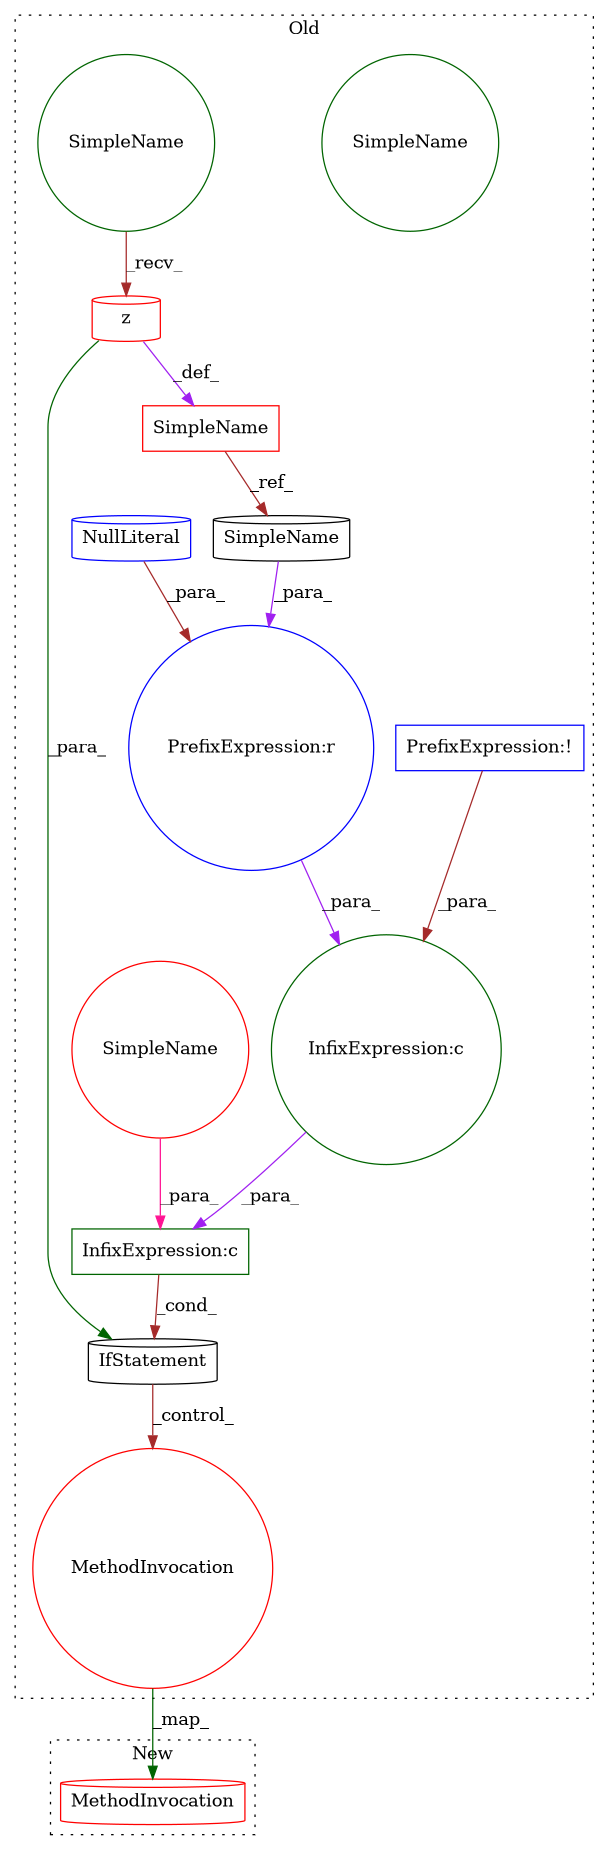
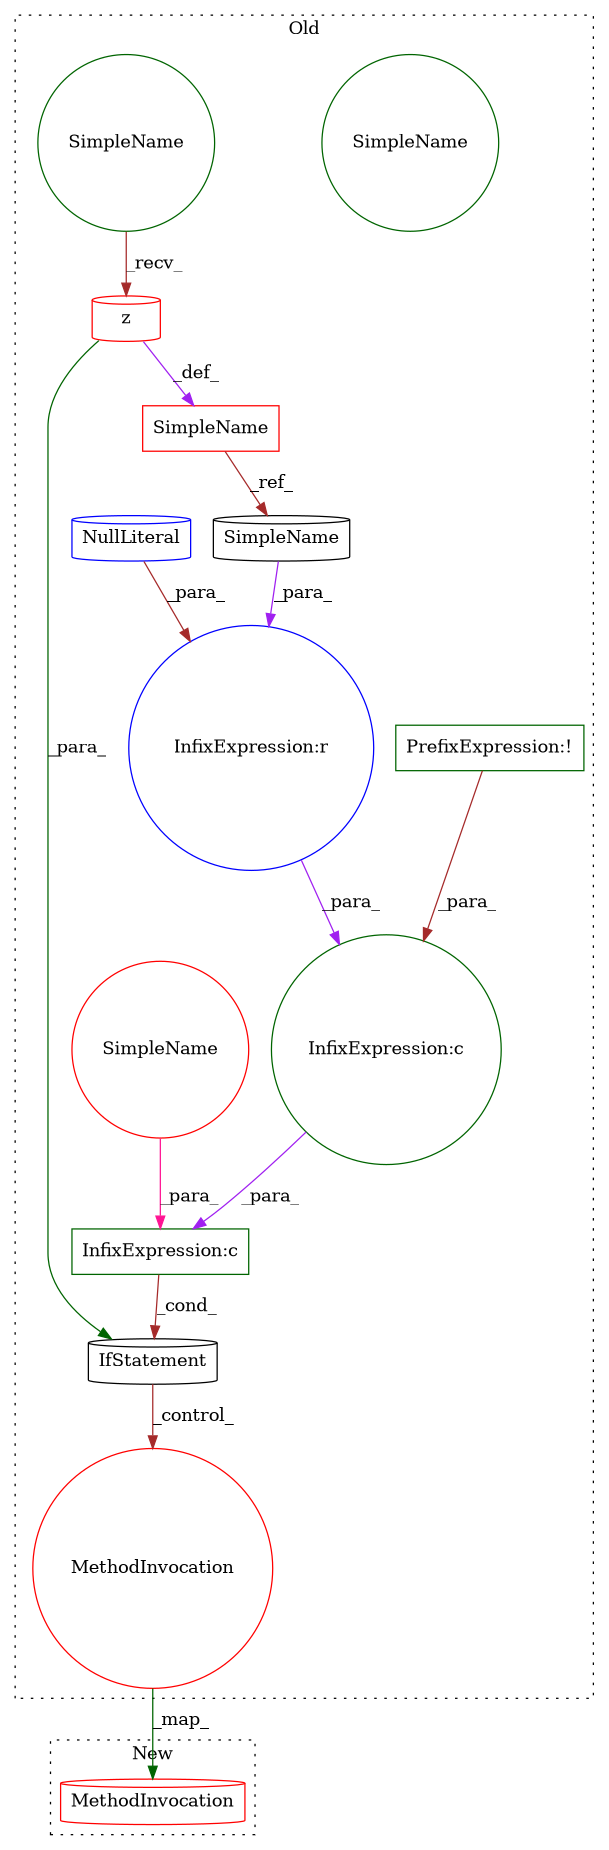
node "PrefixExpression:r": label "PrefixExpression:r" -> "InfixExpression:r"
node "PrefixExpression:!": color blue -> darkgreen
